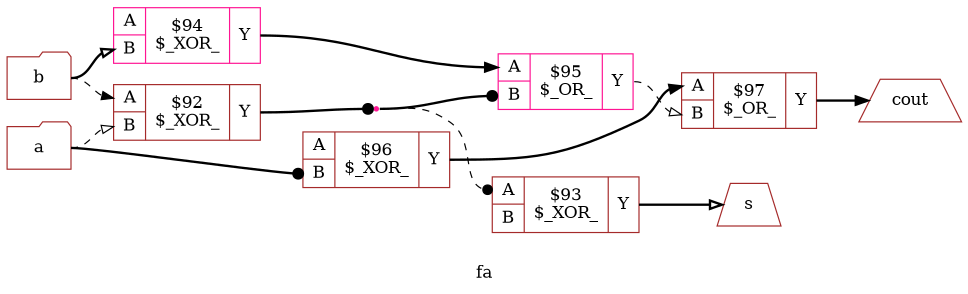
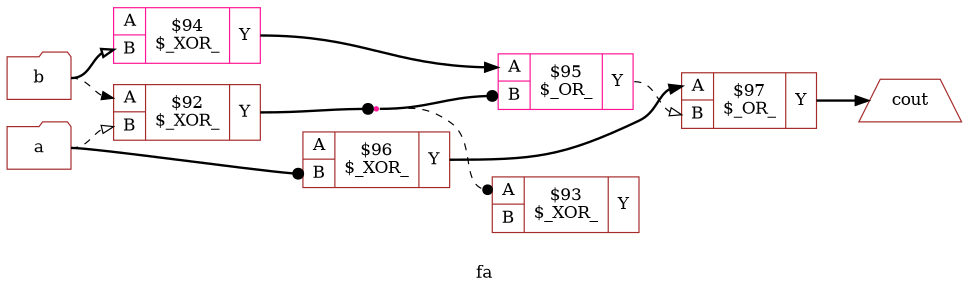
node "s": removed
